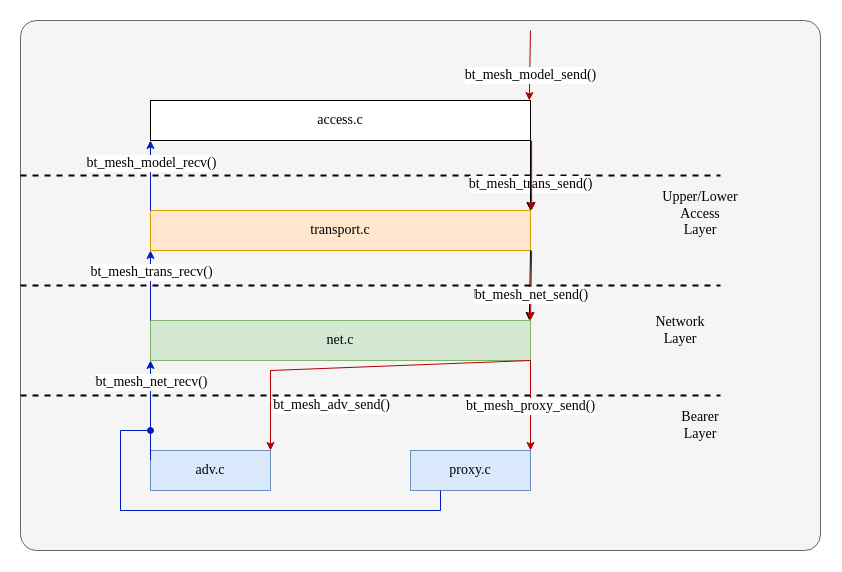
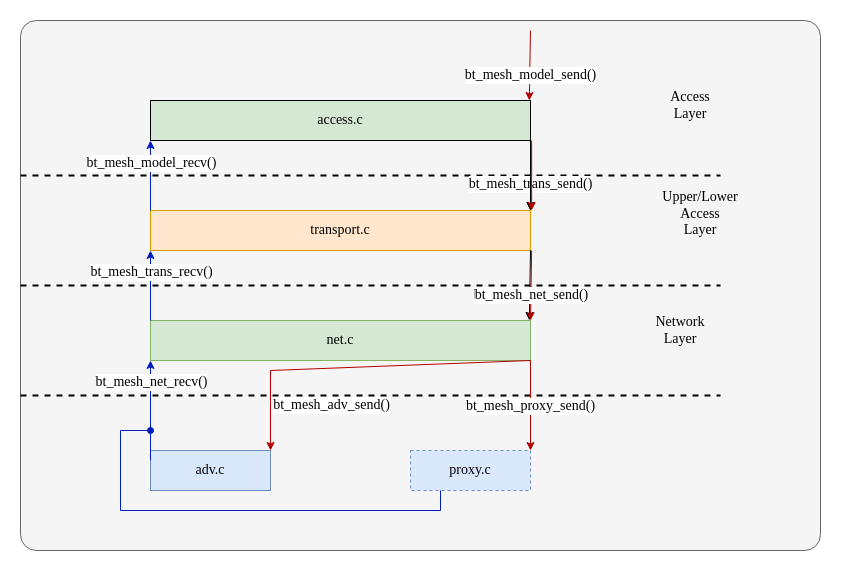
node "Access Layer": added
node "access.c": fillcolor #ffffff -> #d5e8d4
node "Bearer Layer": removed
node "proxy.c": style solid -> dashed
